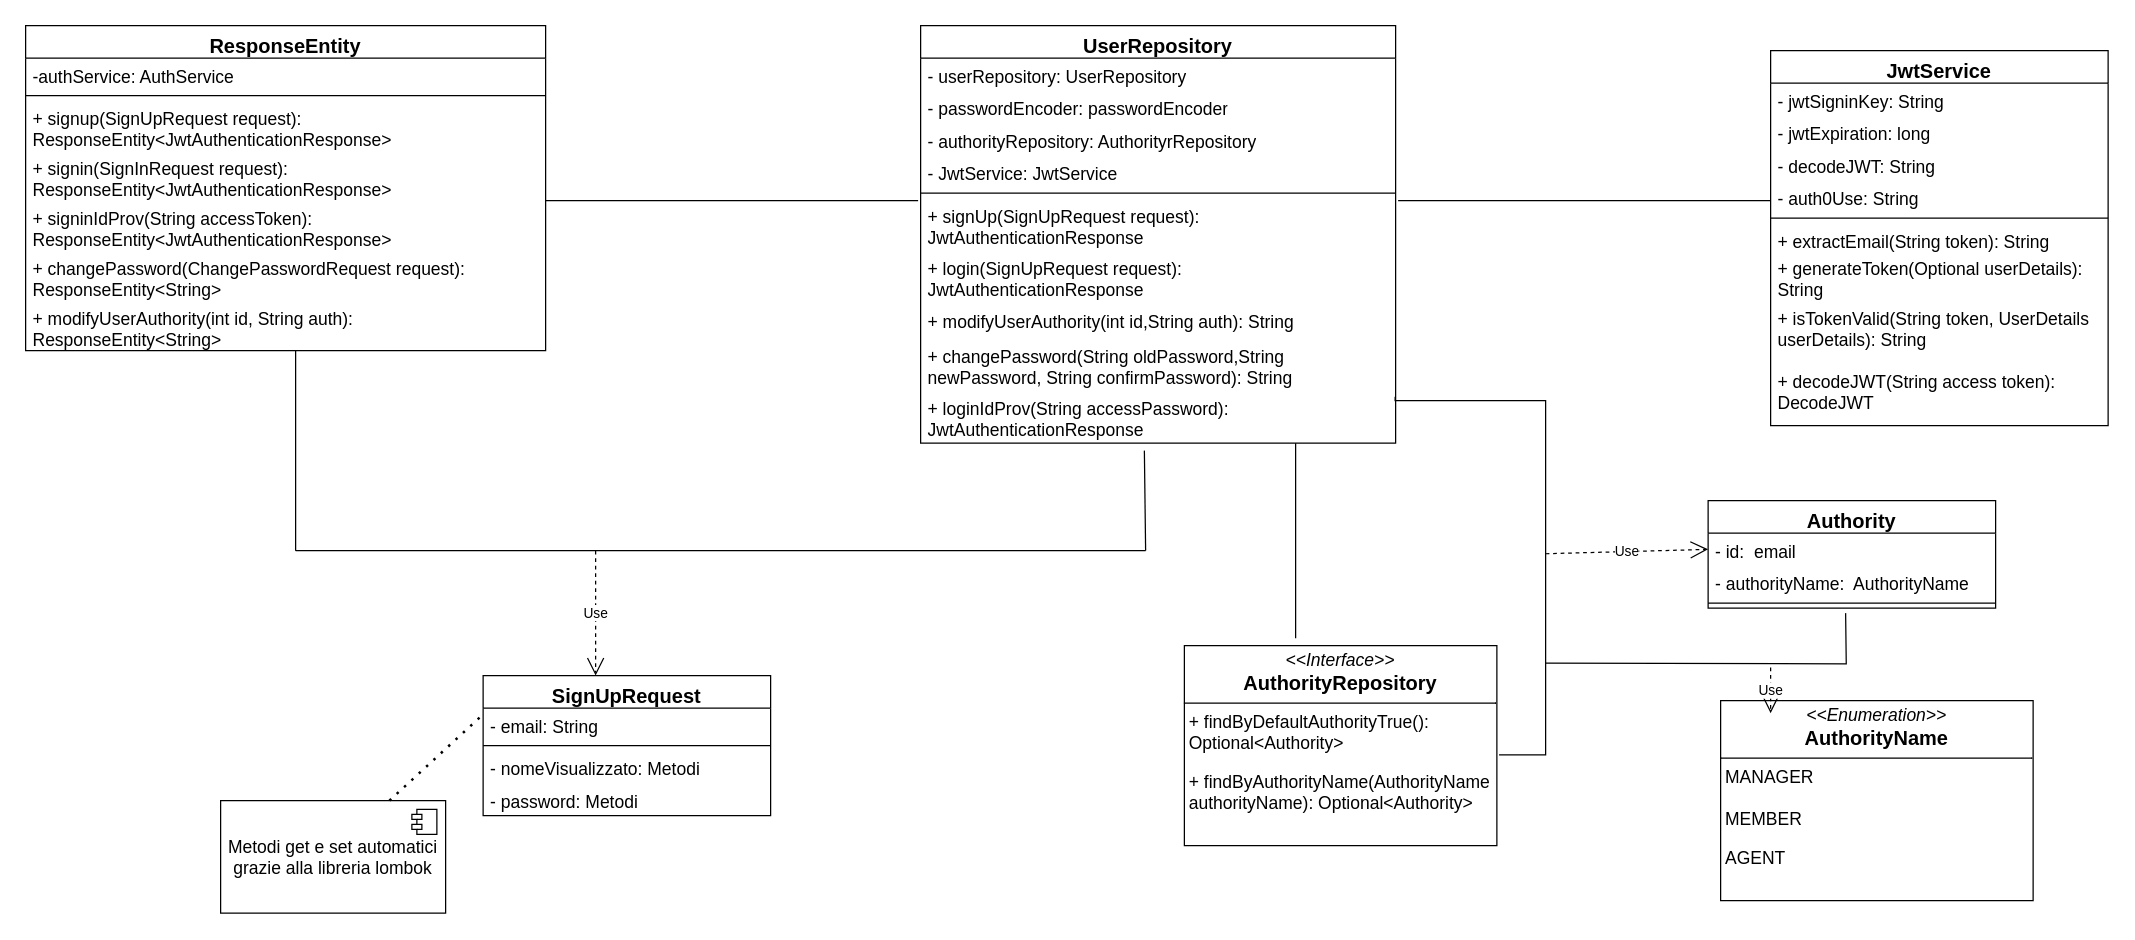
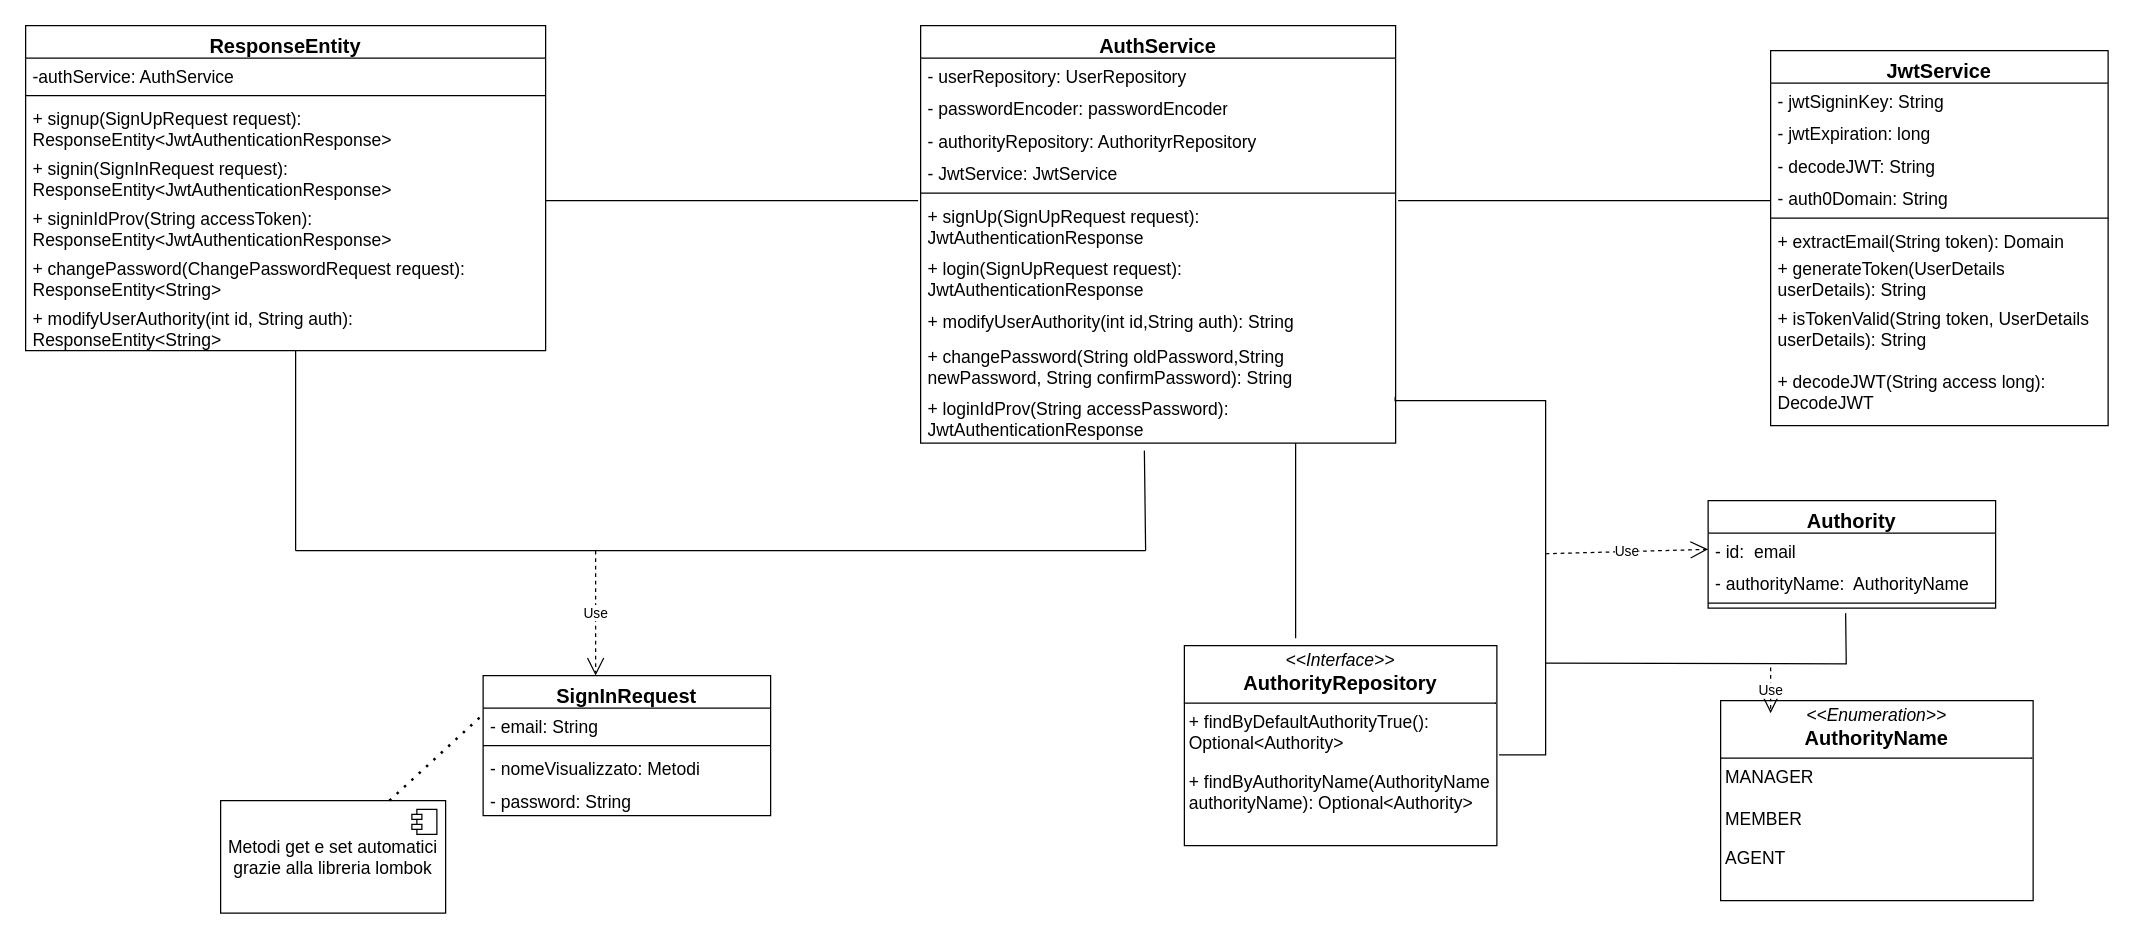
node "UserRepository": label "UserRepository" -> "AuthService"
node "- auth0Use: String": label "- auth0Use: String" -> "- auth0Domain: String"
node "+ extractEmail(String token): String": label "+ extractEmail(String token): String" -> "+ extractEmail(String token): Domain"
node "+ generateToken(Optional userDetails): String": label "+ generateToken(Optional userDetails): String" -> "+ generateToken(UserDetails userDetails): String"
node "+ decodeJWT(String access token): DecodeJWT": label "+ decodeJWT(String access token): DecodeJWT" -> "+ decodeJWT(String access long): DecodeJWT"
node "SignUpRequest": label "SignUpRequest" -> "SignInRequest"
node "- password: Metodi": label "- password: Metodi" -> "- password: String"
